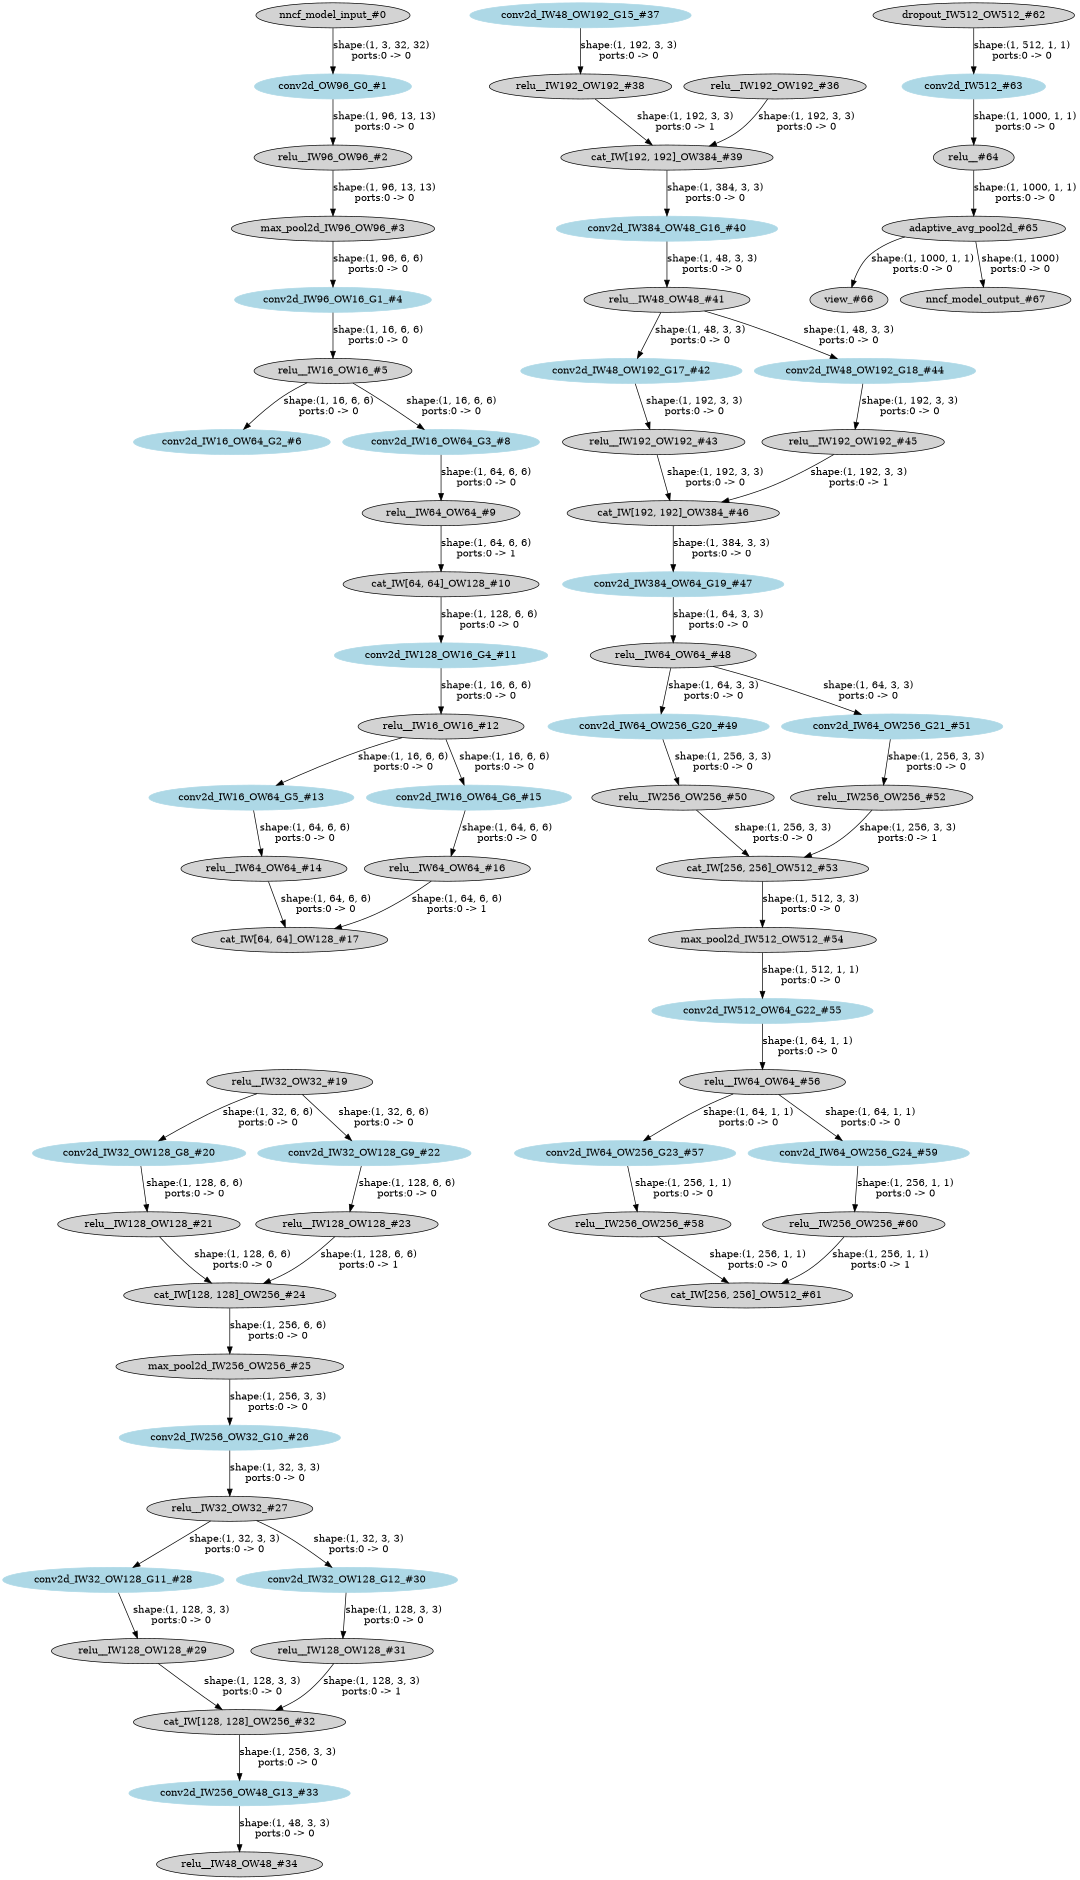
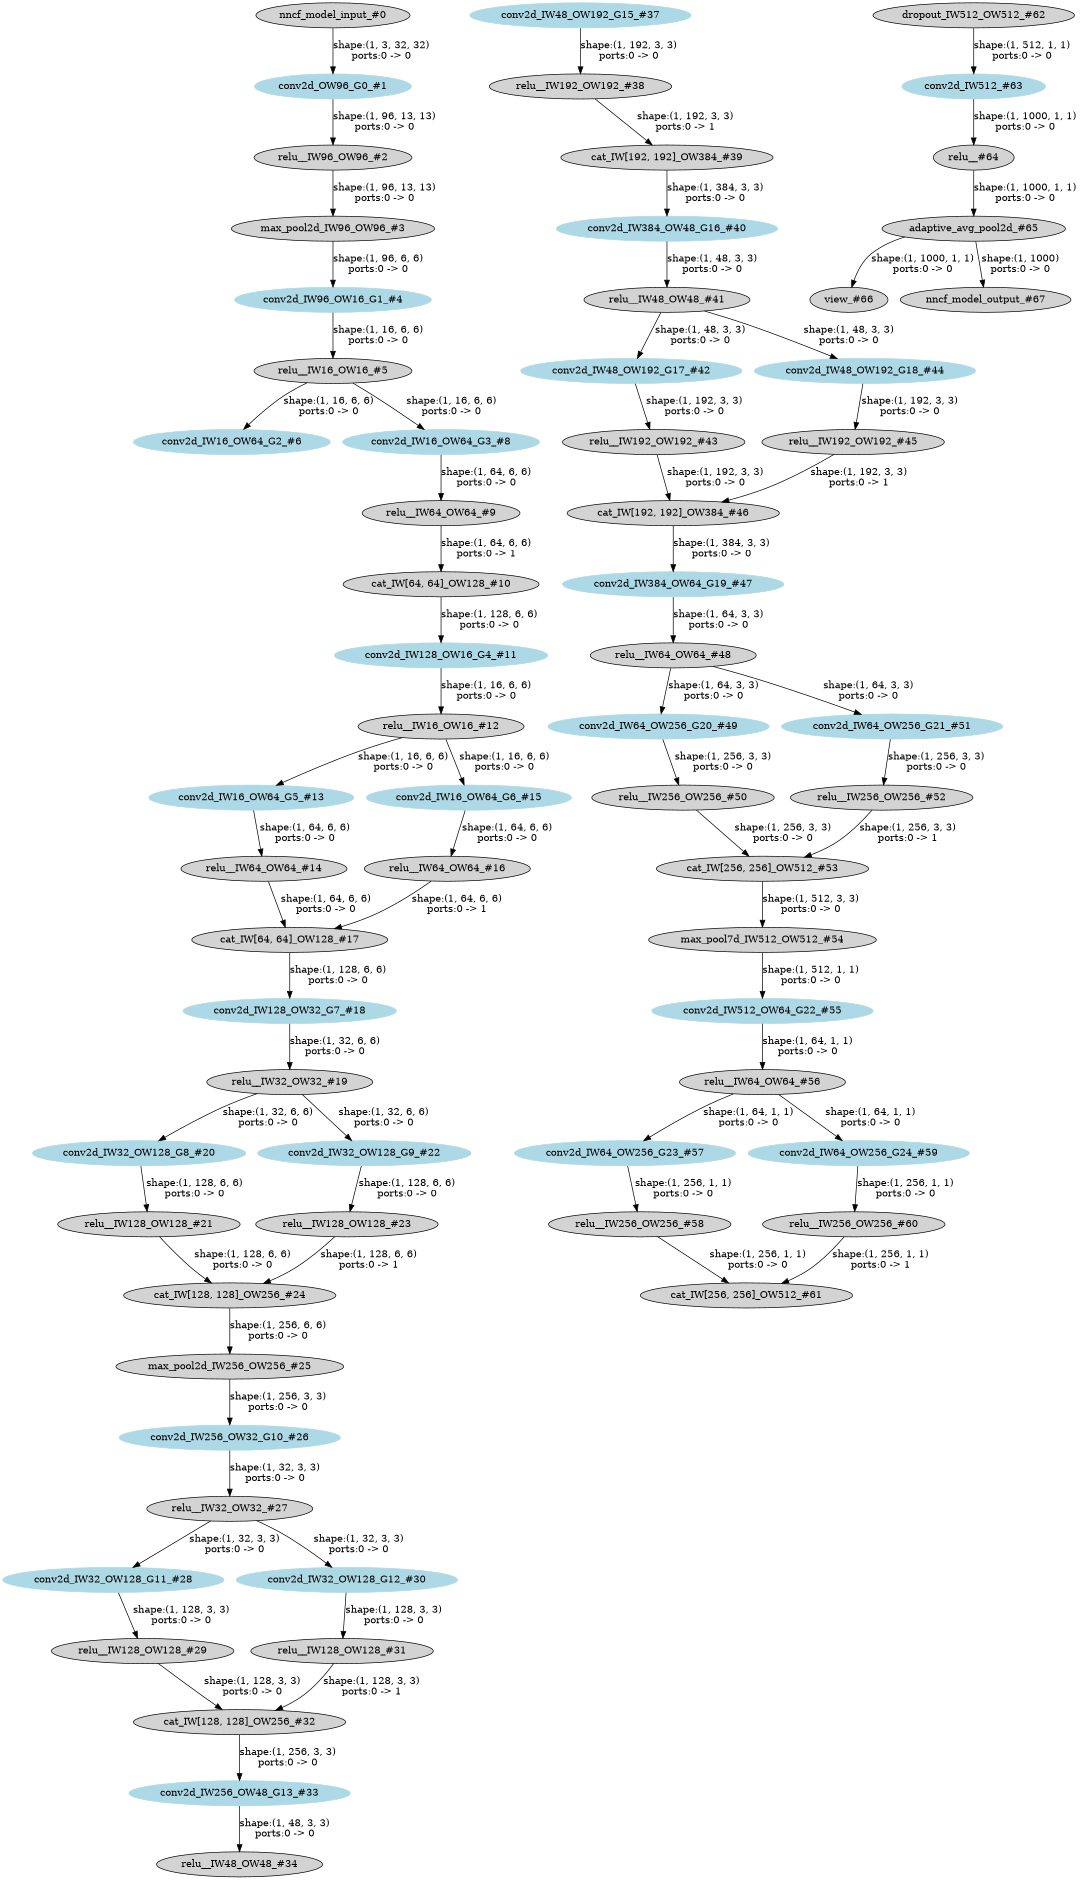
node "relu__IW192_OW192_#36": removed
node "max_pool2d_IW512_OW512_#54": label "max_pool2d_IW512_OW512_#54" -> "max_pool7d_IW512_OW512_#54"
node "conv2d_IW128_OW32_G7_#18": added
